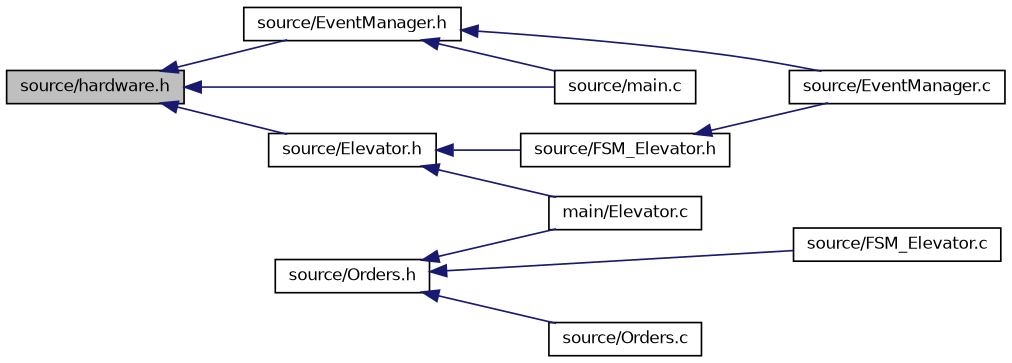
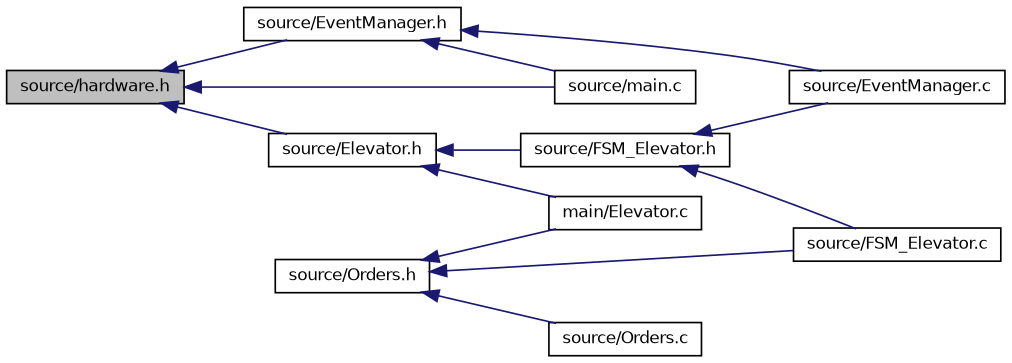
edge "source/FSM_Elevator.c" -> "source/FSM_Elevator.h": added
